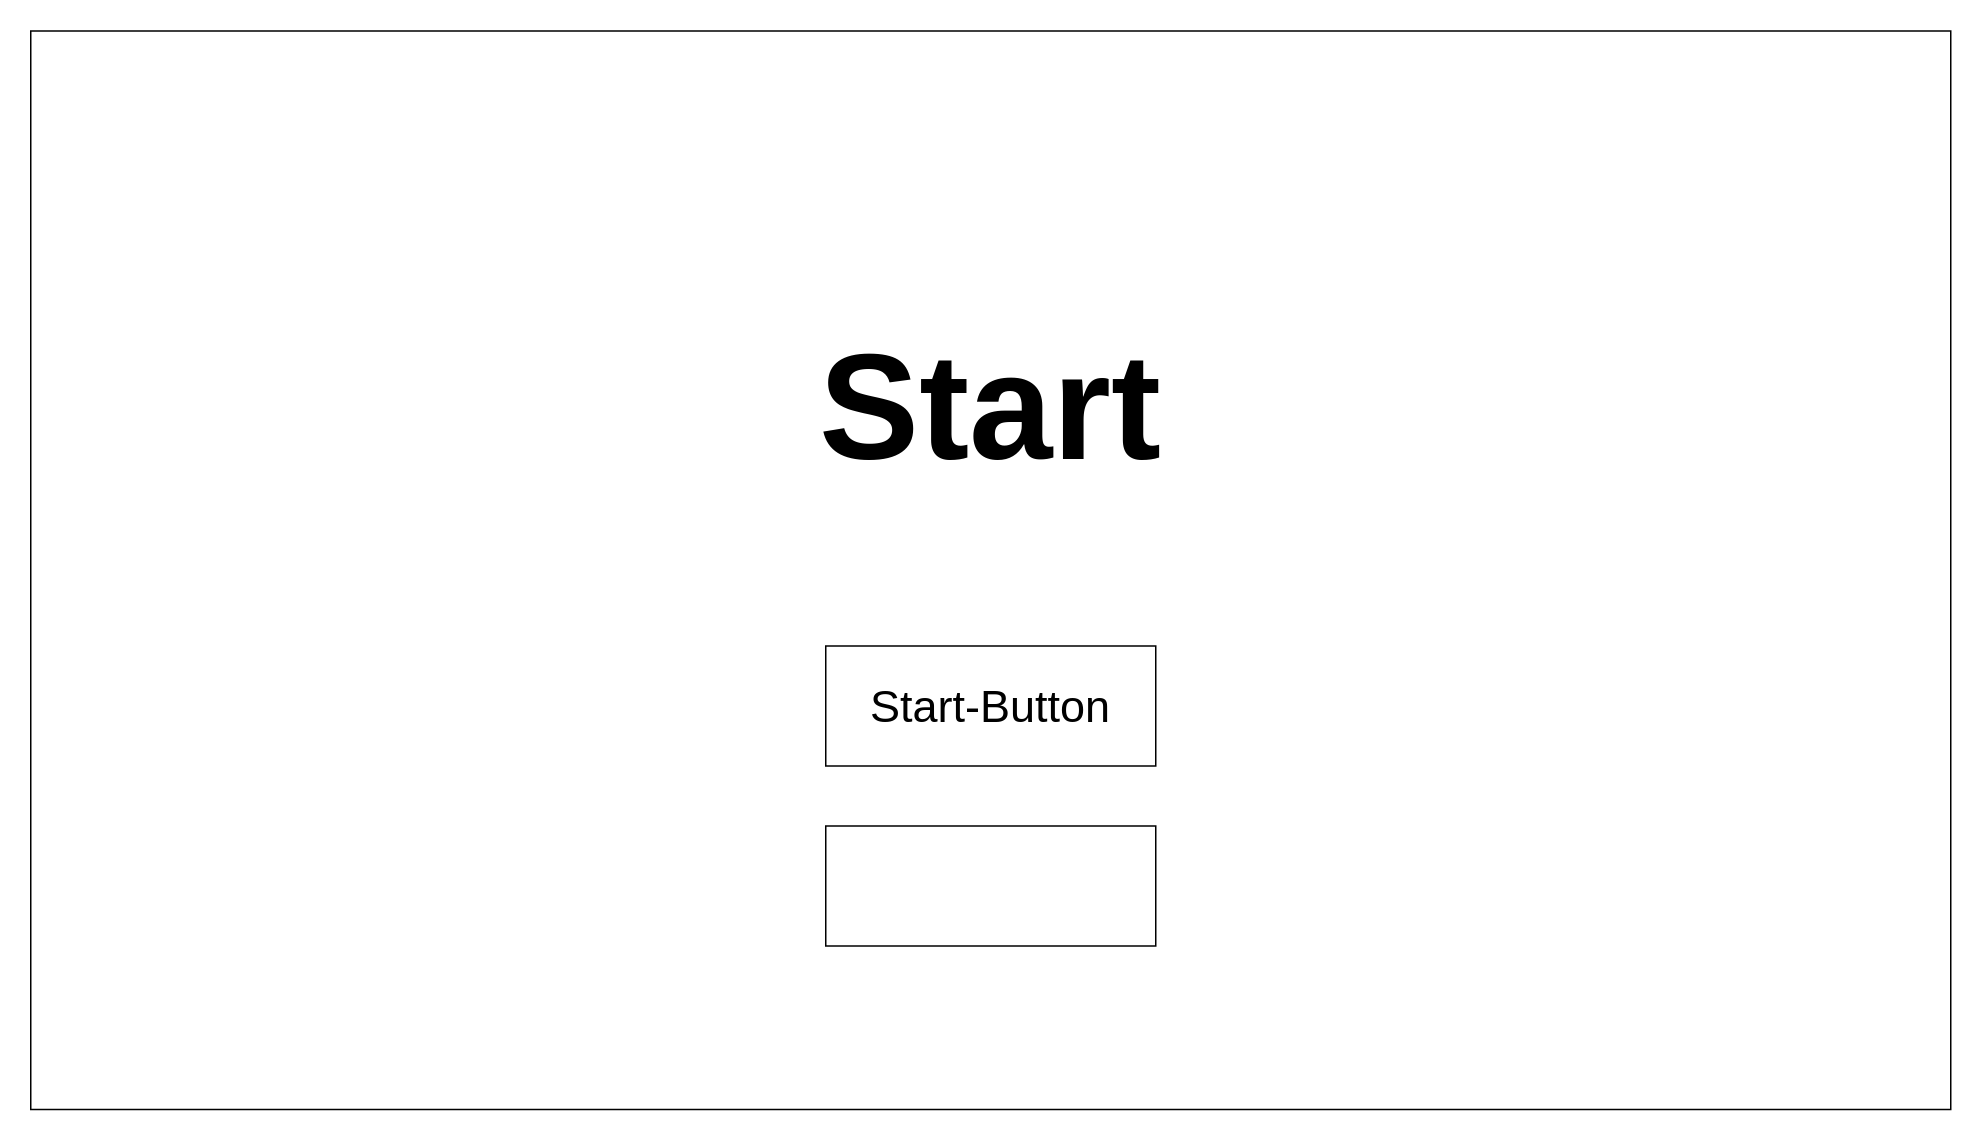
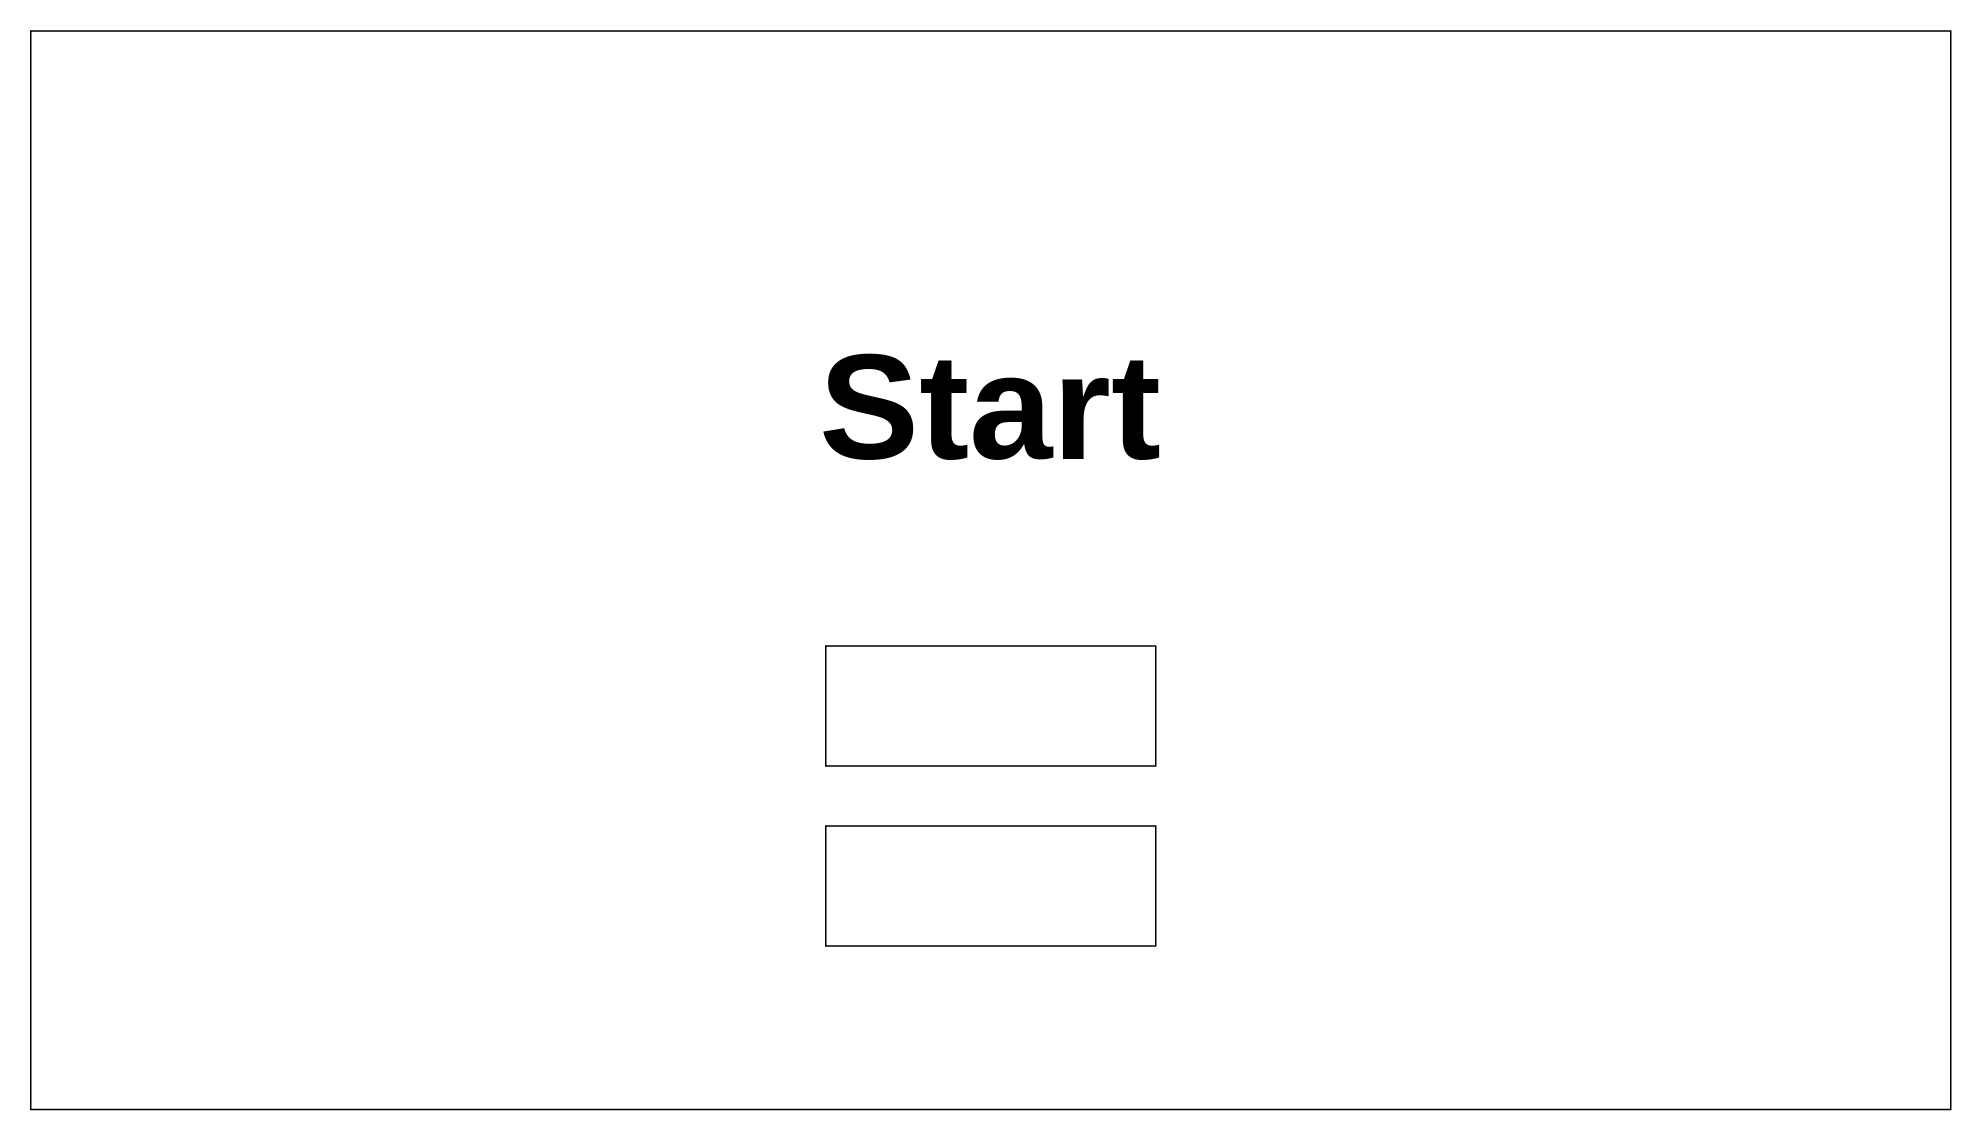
node "Start-Button": removed
